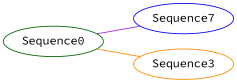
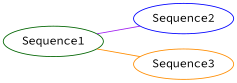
node "Sequence7": label "Sequence7" -> "Sequence2"
node "Sequence0": label "Sequence0" -> "Sequence1"
